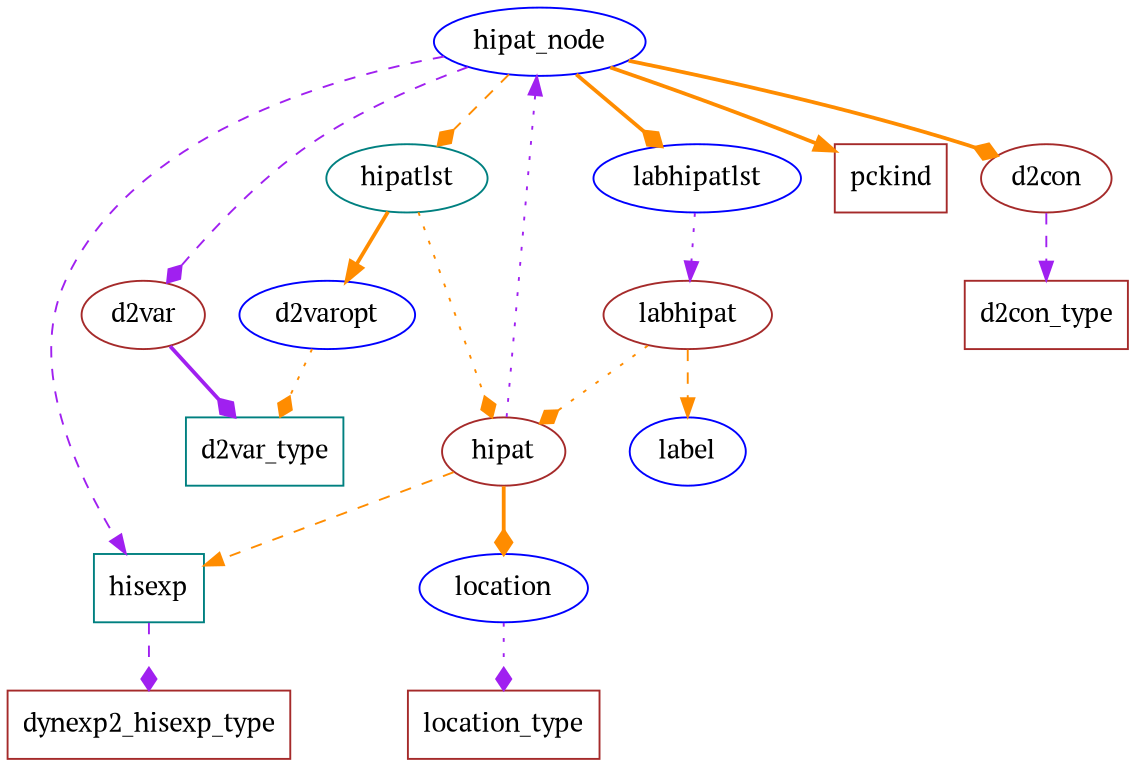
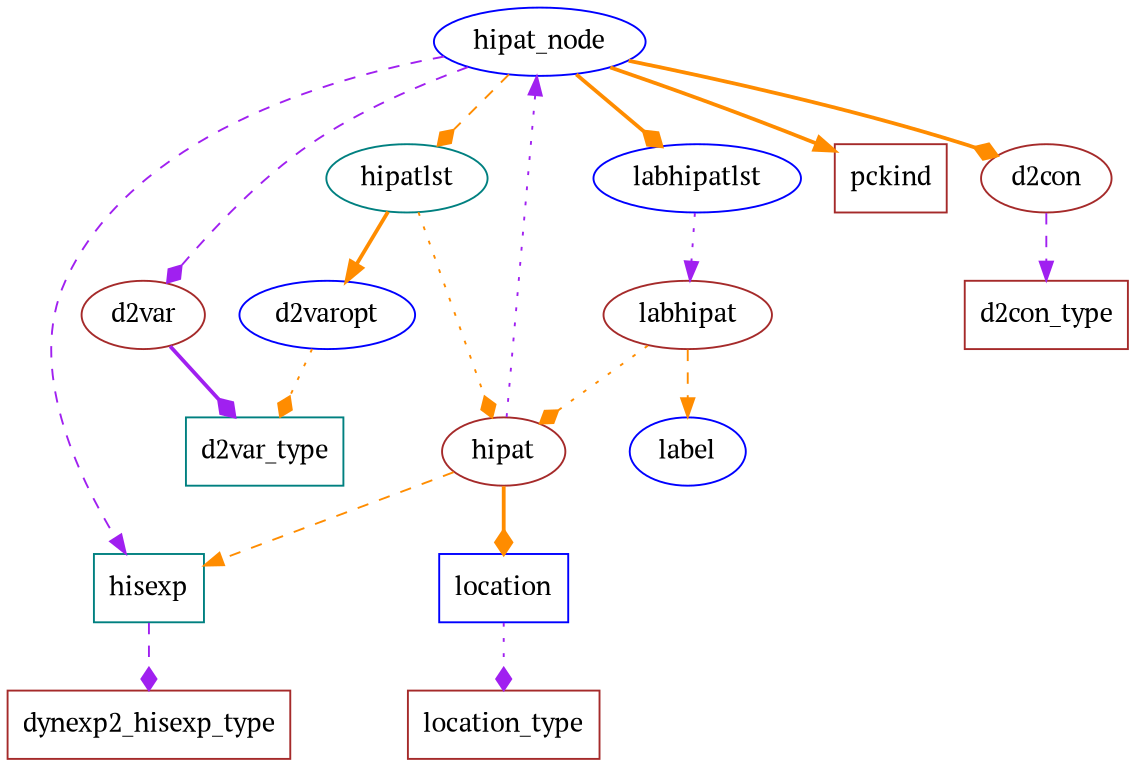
node "location": shape ellipse -> box
